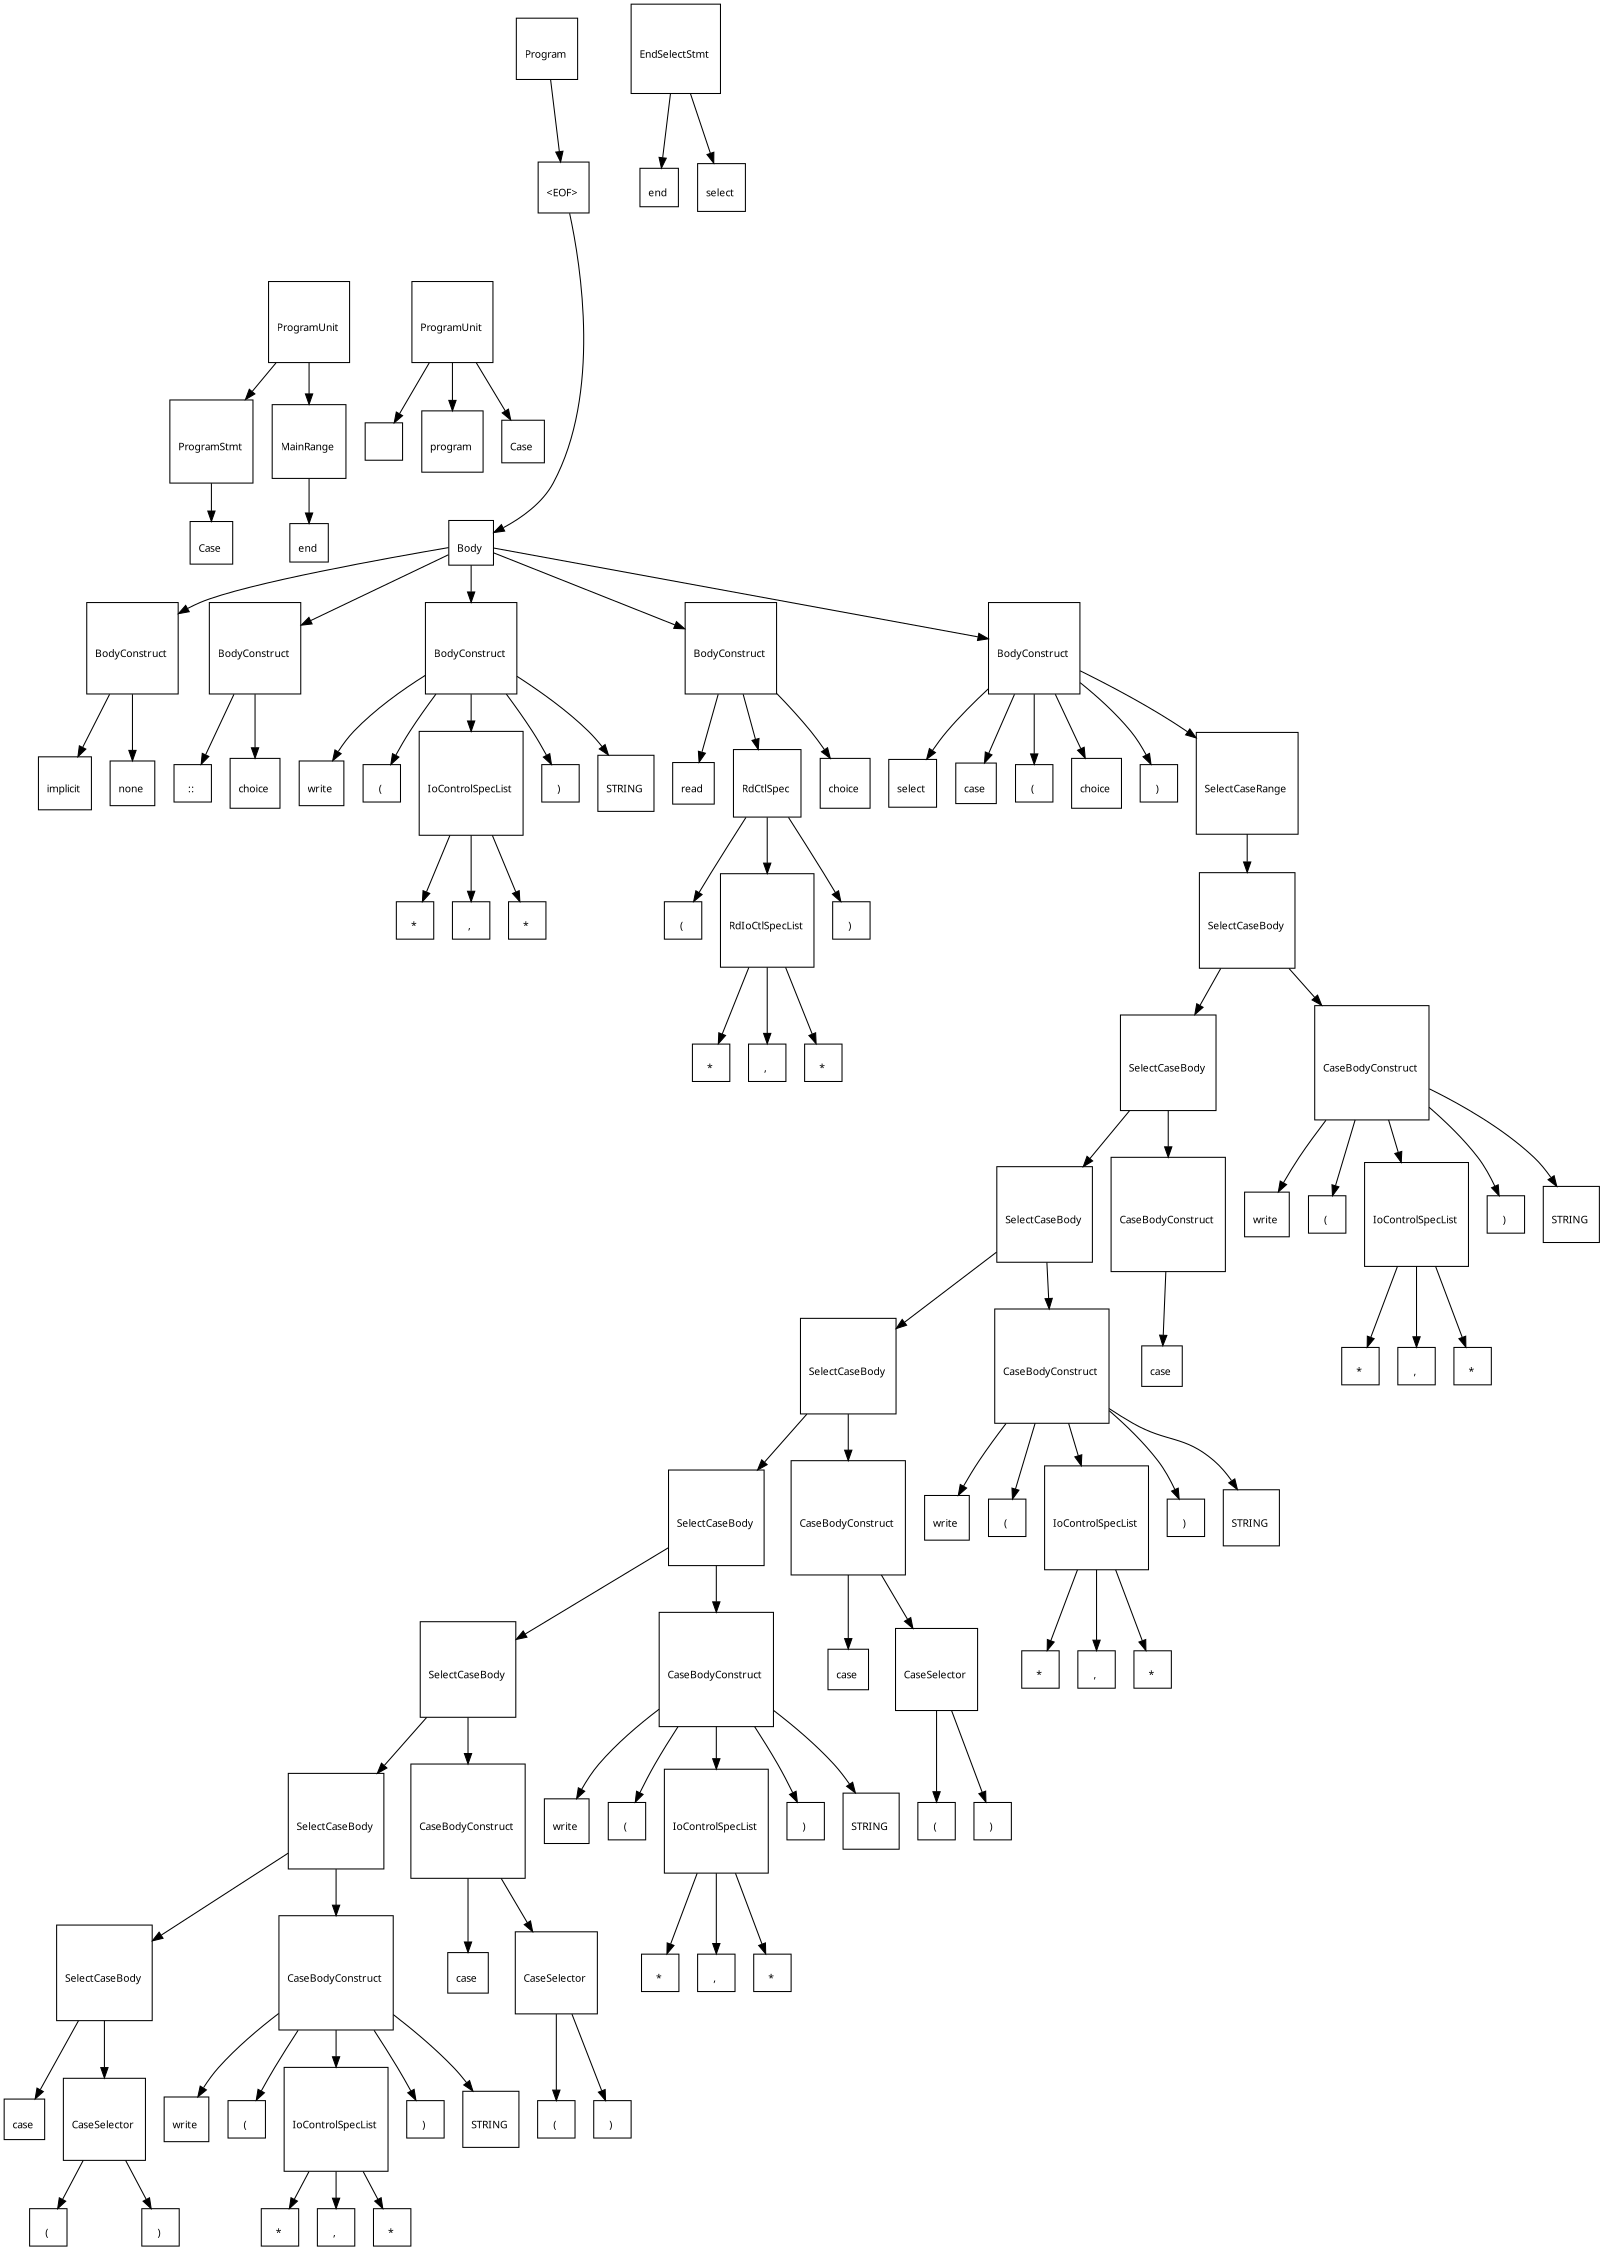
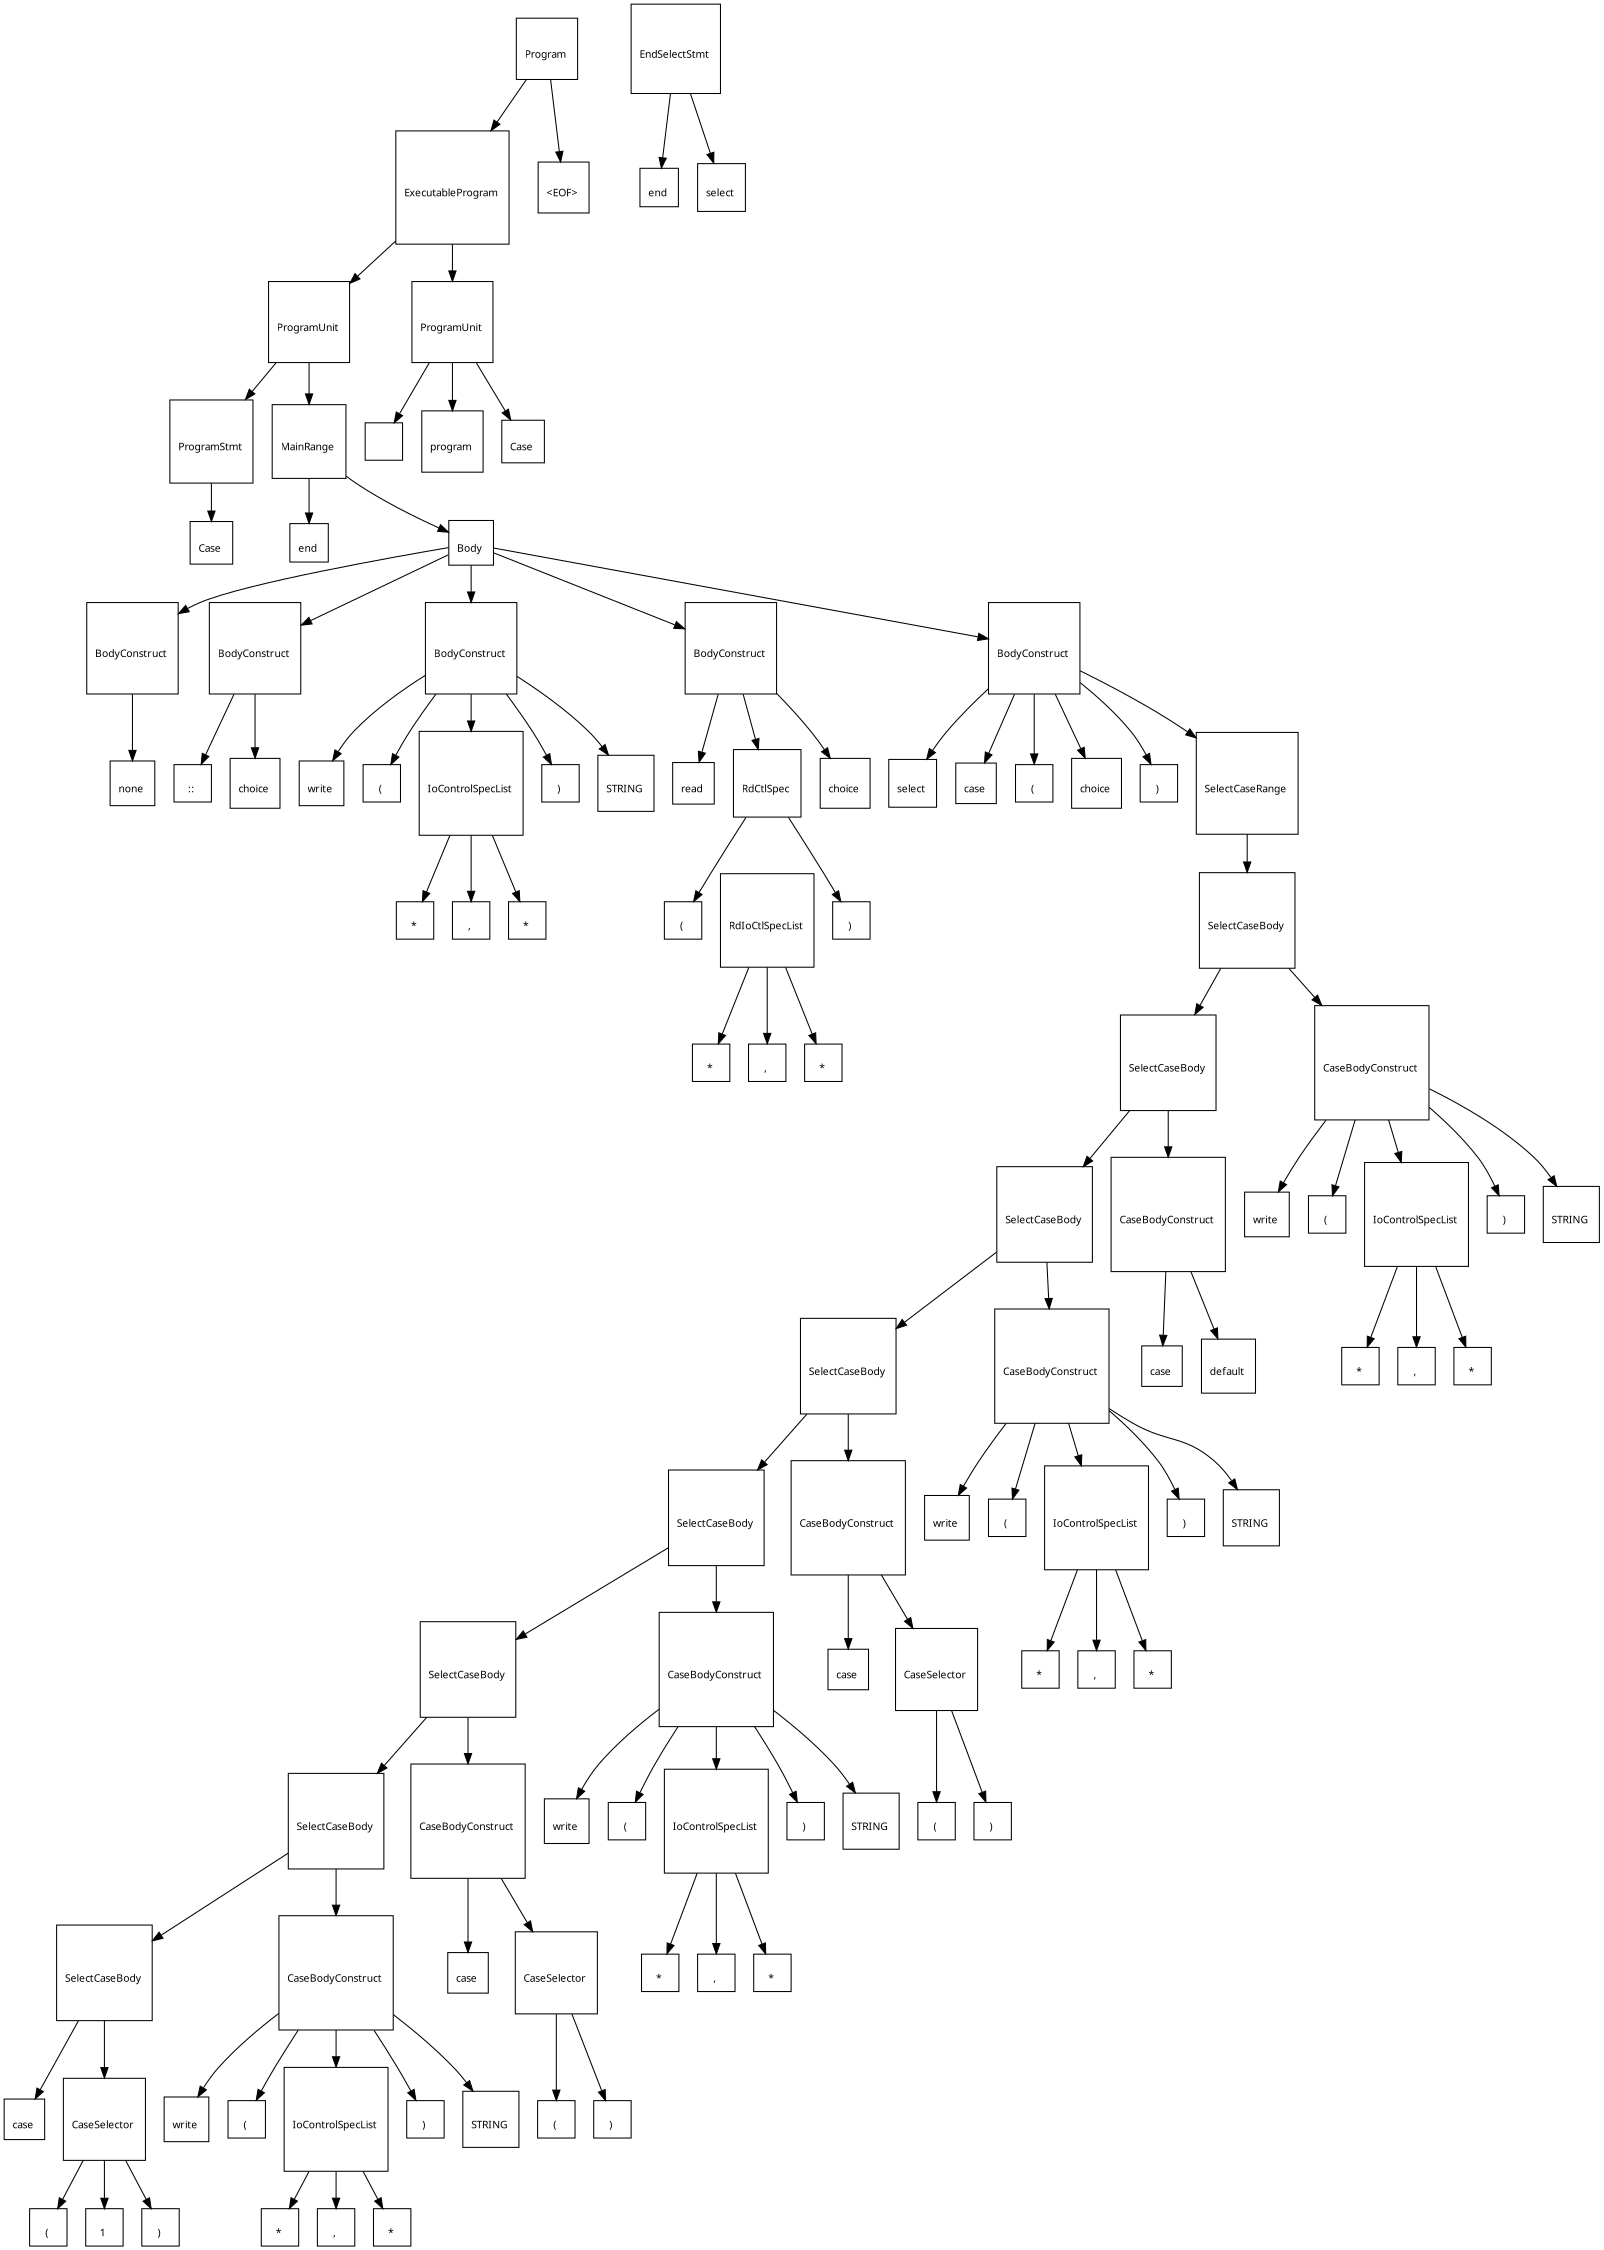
node "ExecutableProgram": added
edge "<EOF>" -> "Body": now "MainRange" -> "Body"
node "implicit": removed
edge "RdCtlSpec" -> "RdIoCtlSpecList": removed
node "default": added
node "1": added
